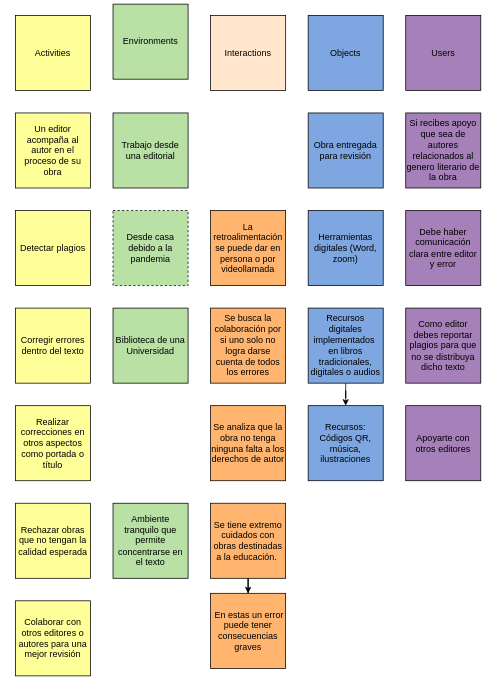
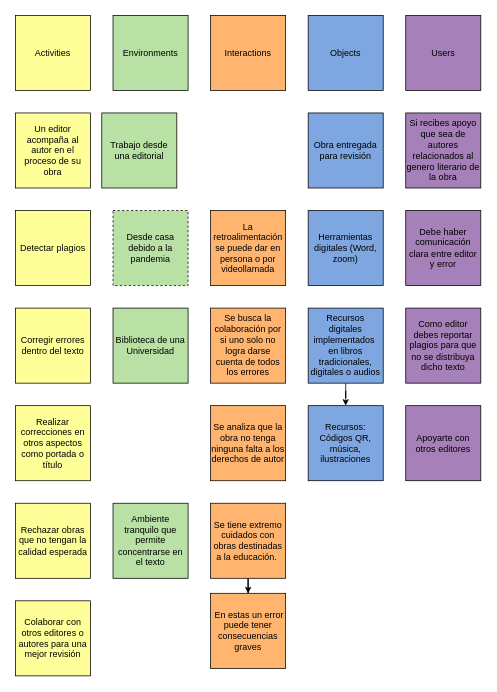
node "Environments": moved (150, 42) -> (150, 53)
node "Interactions": fillcolor #ffe6cc -> #ffb570
node "Trabajo desde una editorial": moved (150, 150) -> (139, 150)
